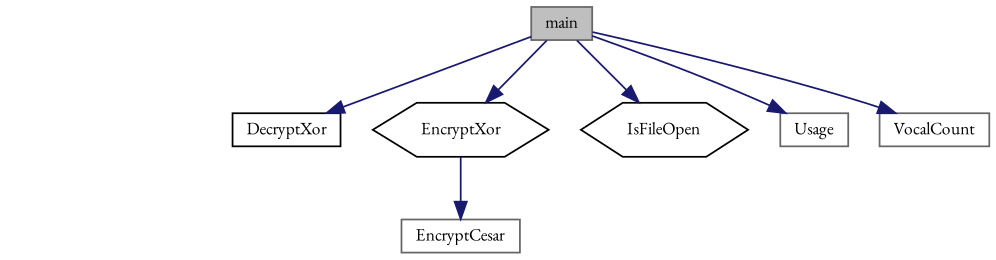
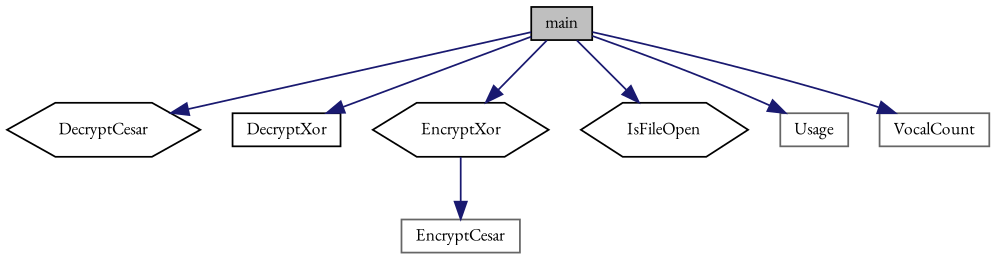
node "main": color gray40 -> black
node "DecryptCesar": added
